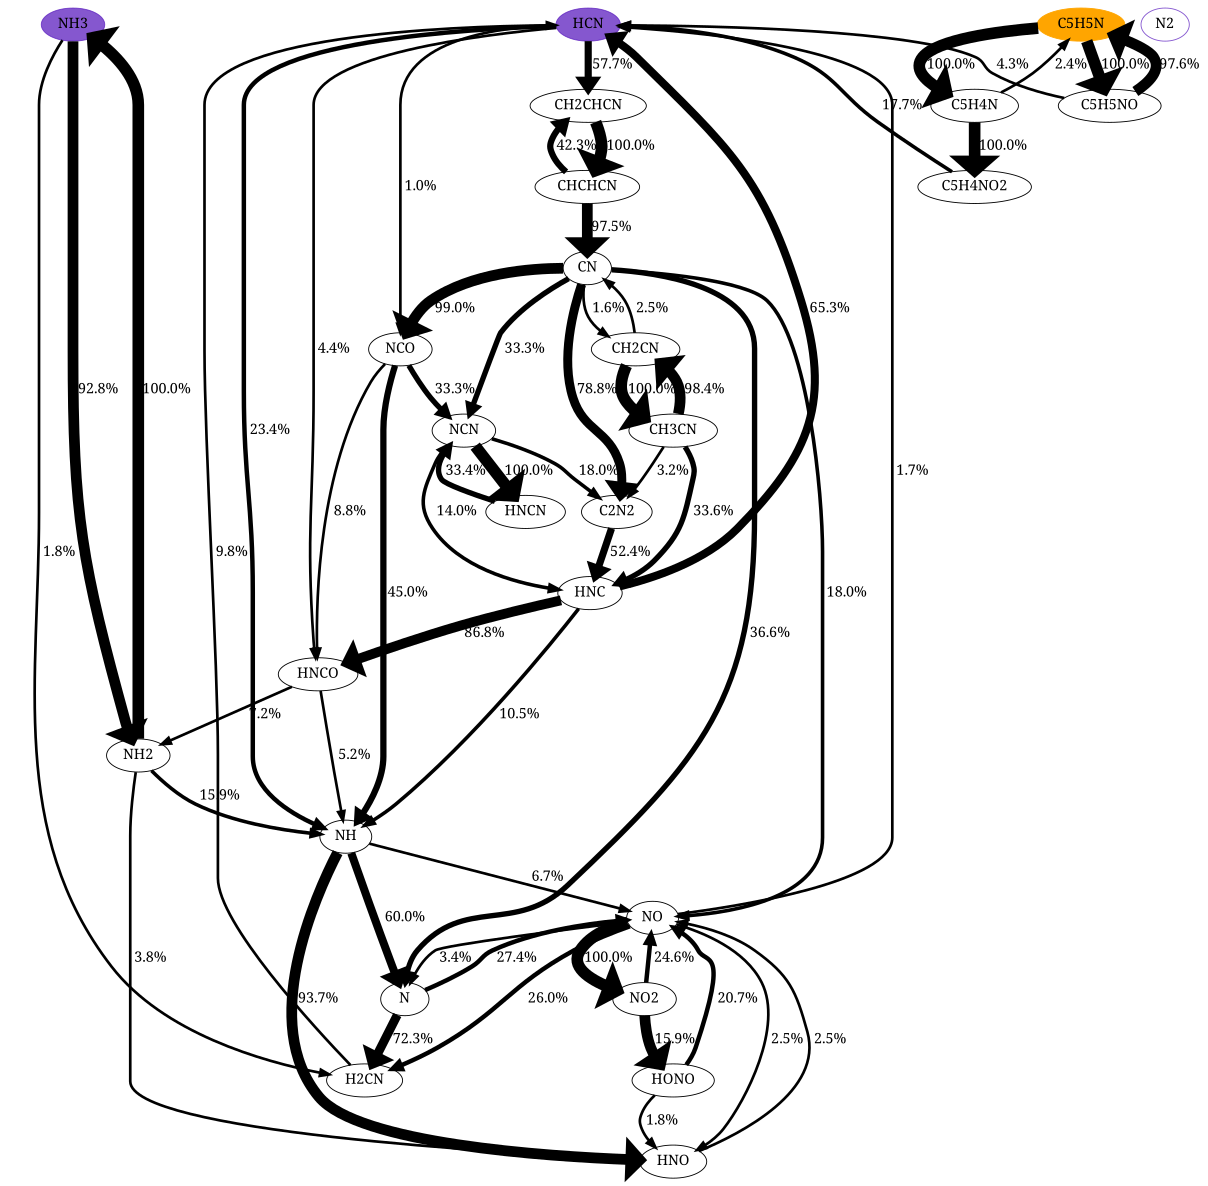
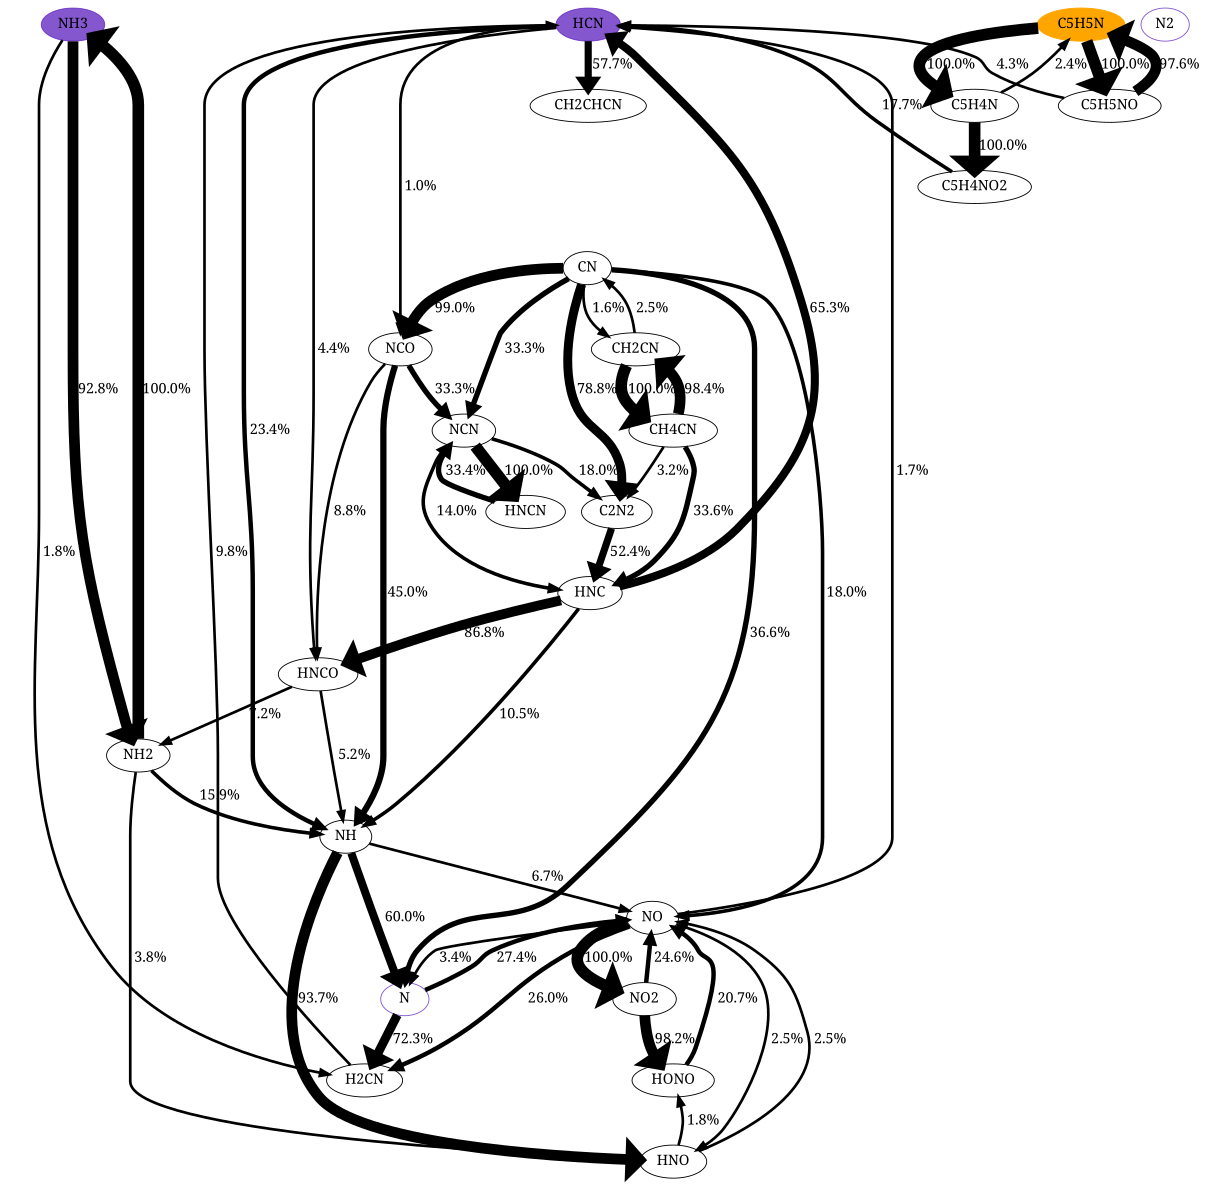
node "CHCHCN": removed
node "CH3CN": label "CH3CN" -> "CH4CN"
node "N": color black -> #500dbab1
edge "NO2" -> "HONO": label " 15.9%" -> " 98.2%"
edge "HONO" -> "HNO": reversed
